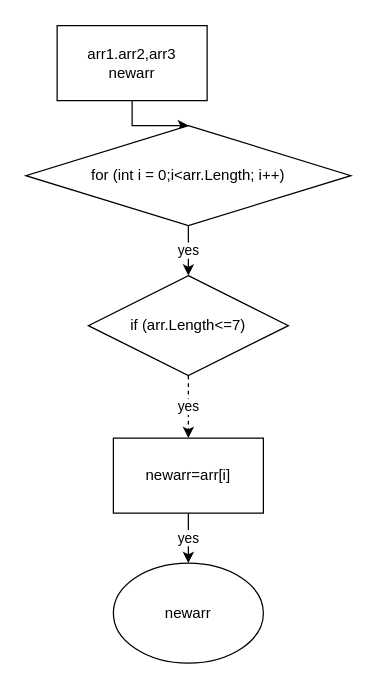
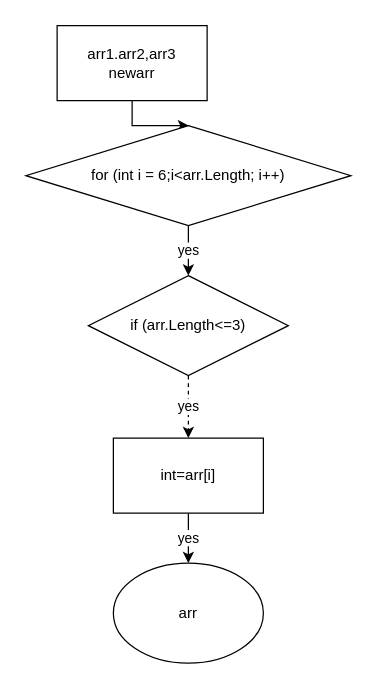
node "for (int i = 0;i<arr.Length; i++)": label "for (int i = 0;i<arr.Length; i++)" -> "for (int i = 6;i<arr.Length; i++)"
node "if (arr.Length<=7)": label "if (arr.Length<=7)" -> "if (arr.Length<=3)"
node "newarr=arr[i]": label "newarr=arr[i]" -> "int=arr[i]"
node "newarr": label "newarr" -> "arr"
